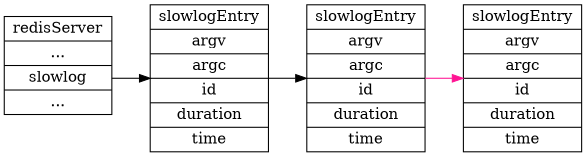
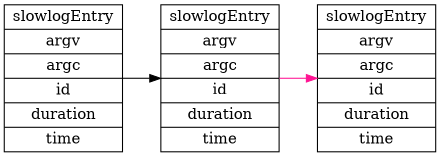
node "redisServer": removed
